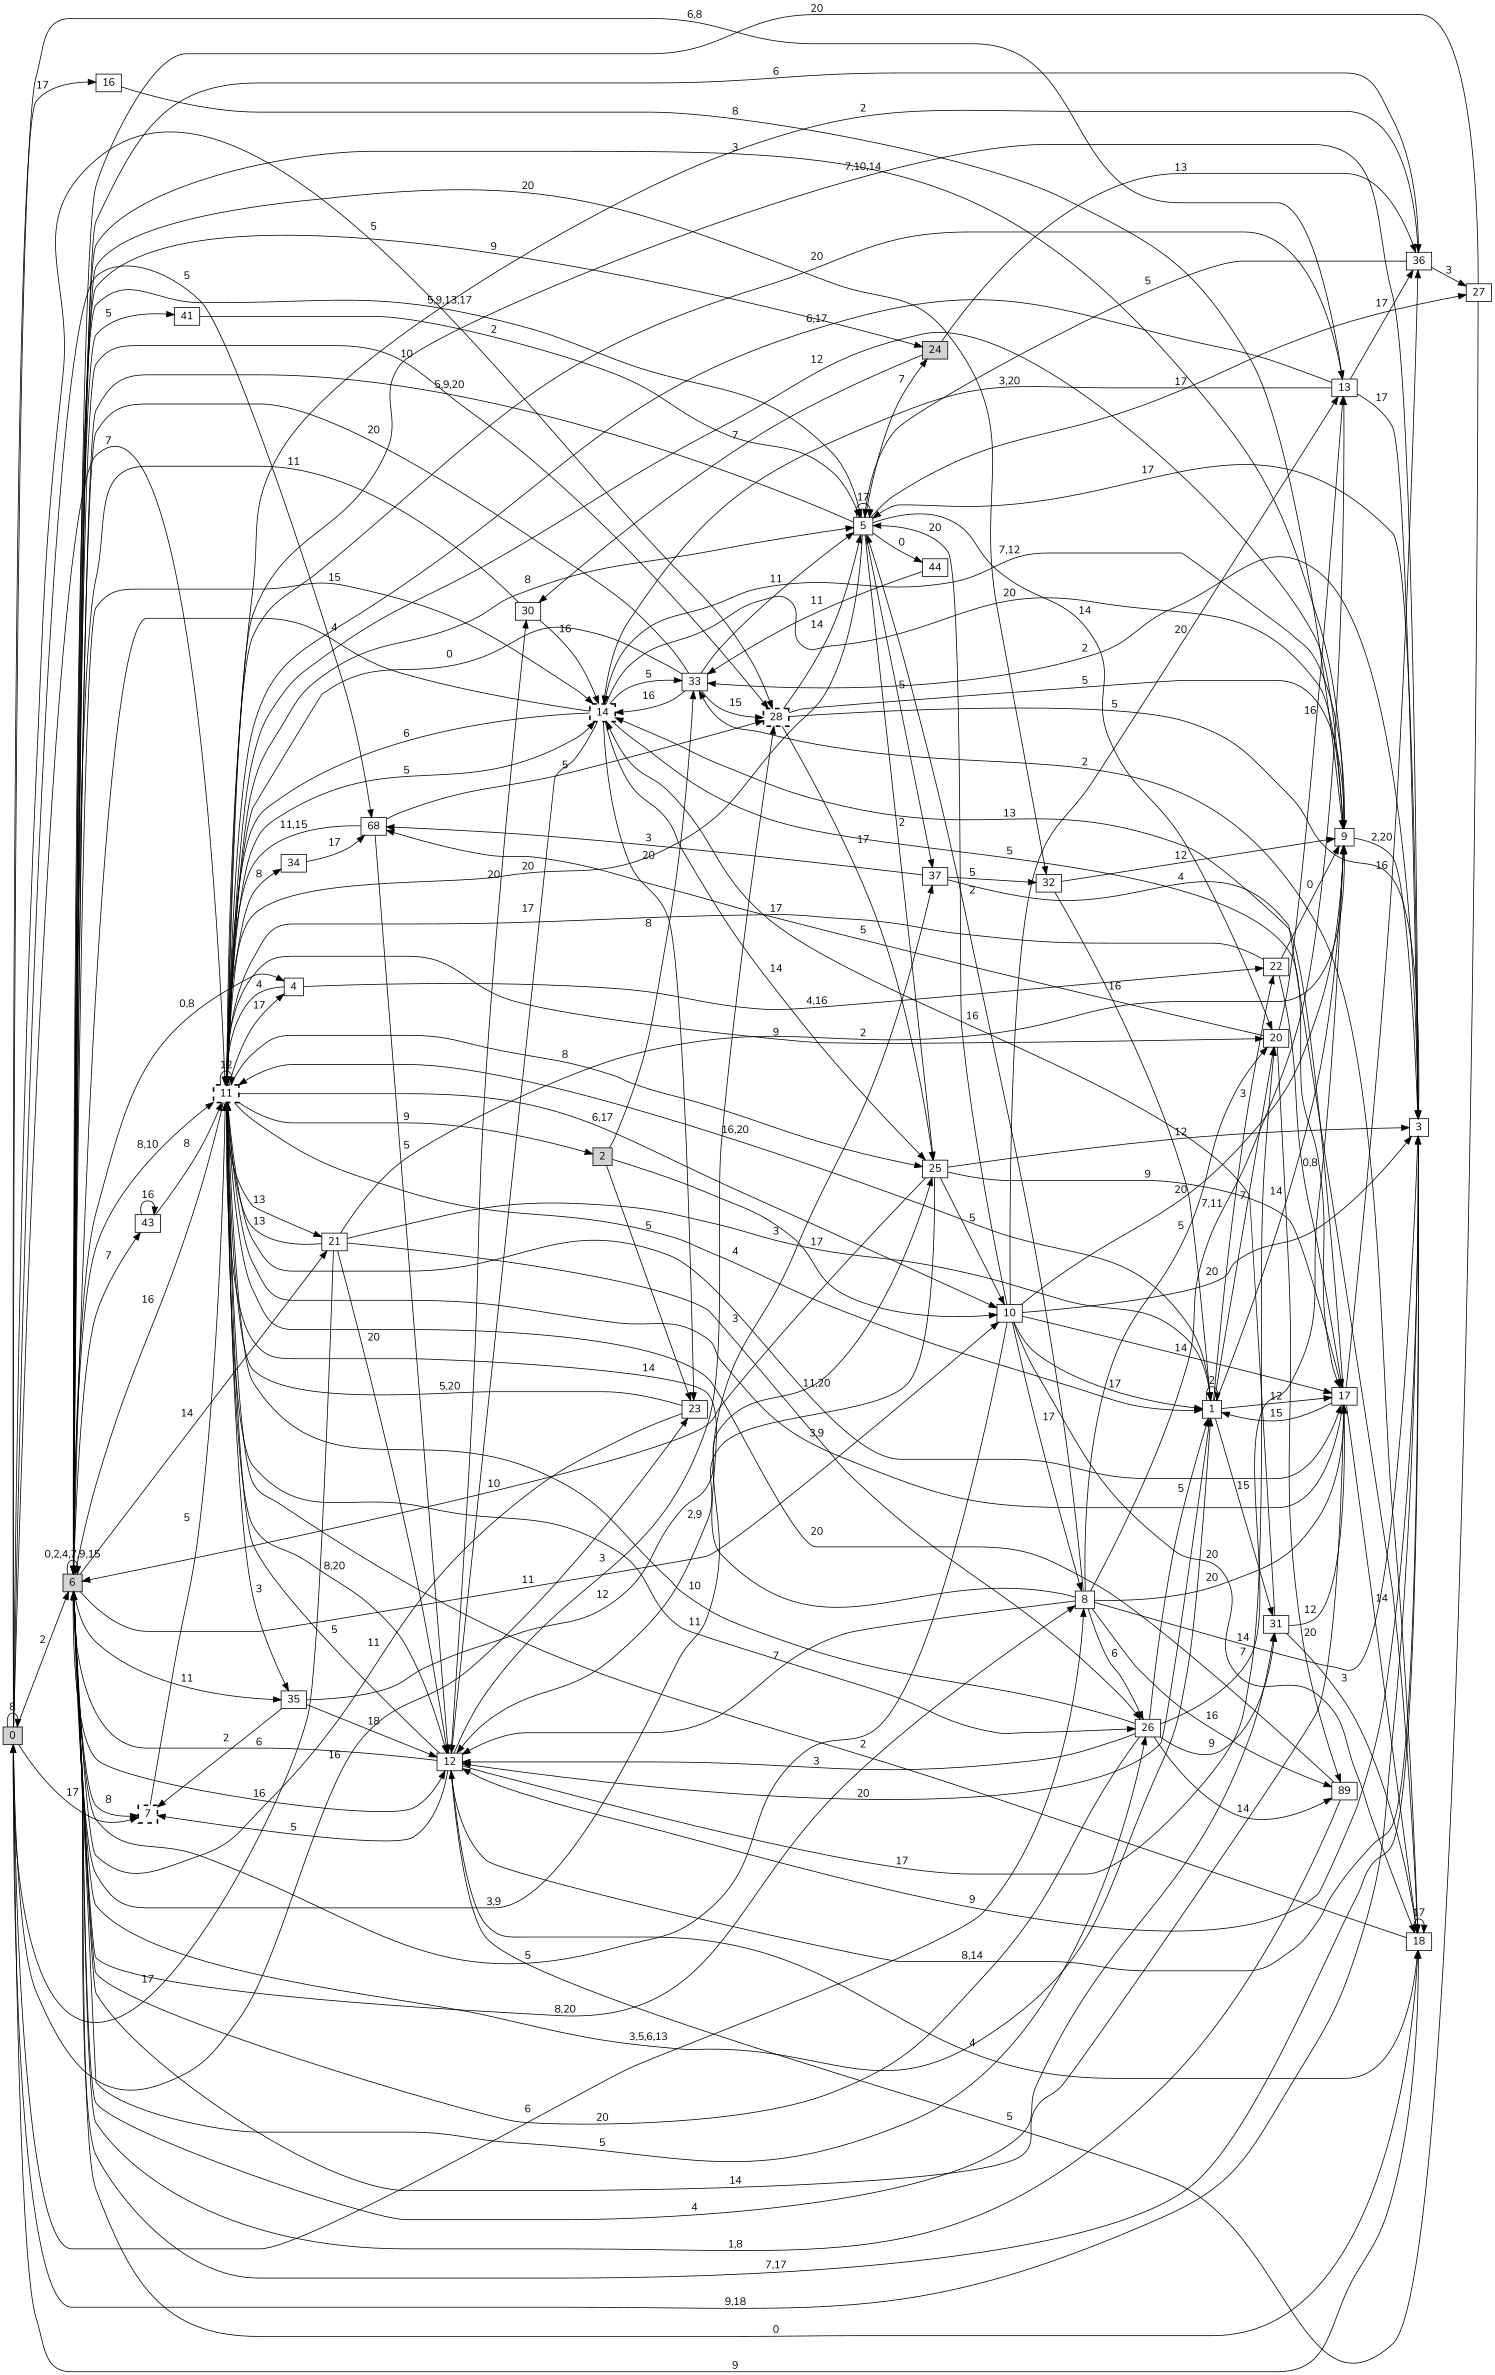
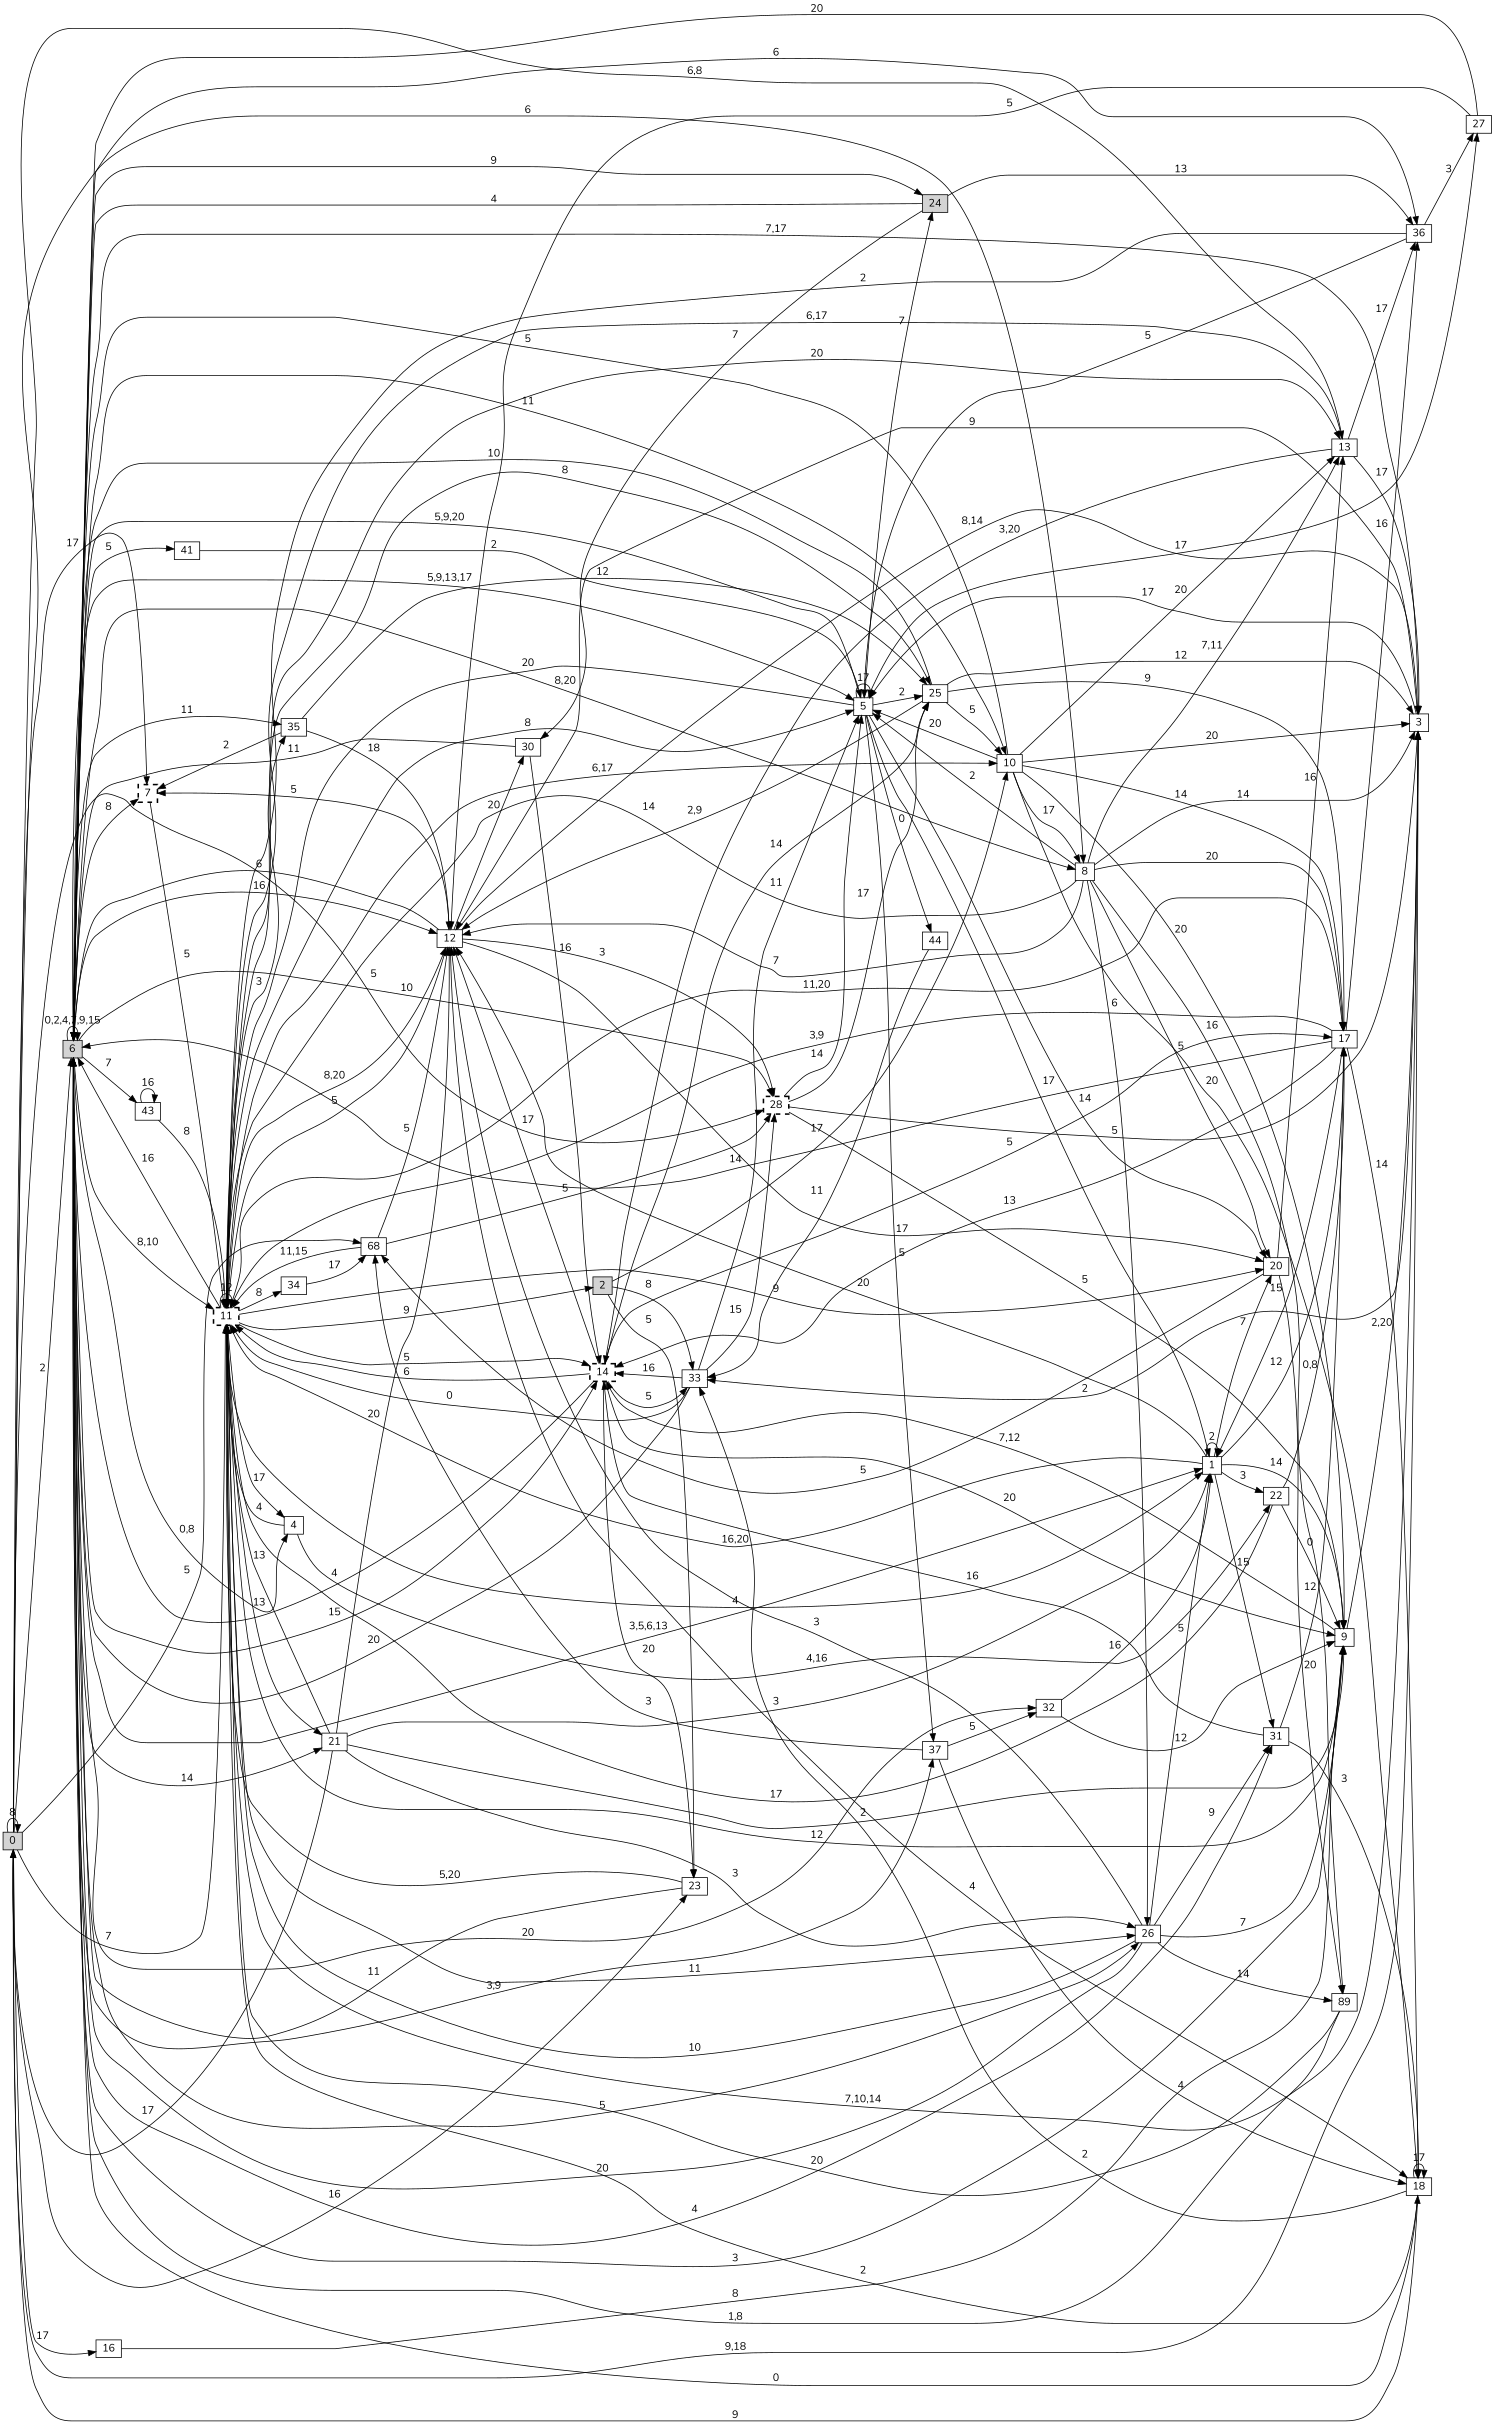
edge "24" -> "6": added, label "4"
edge "10" -> "1": now "5" -> "1"
